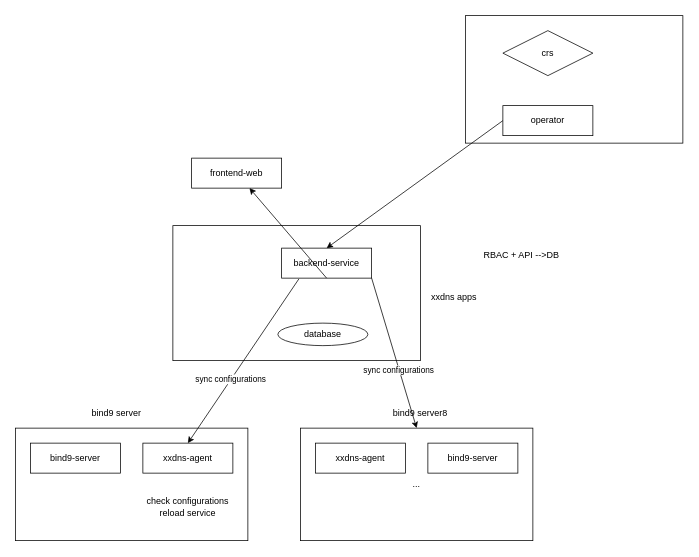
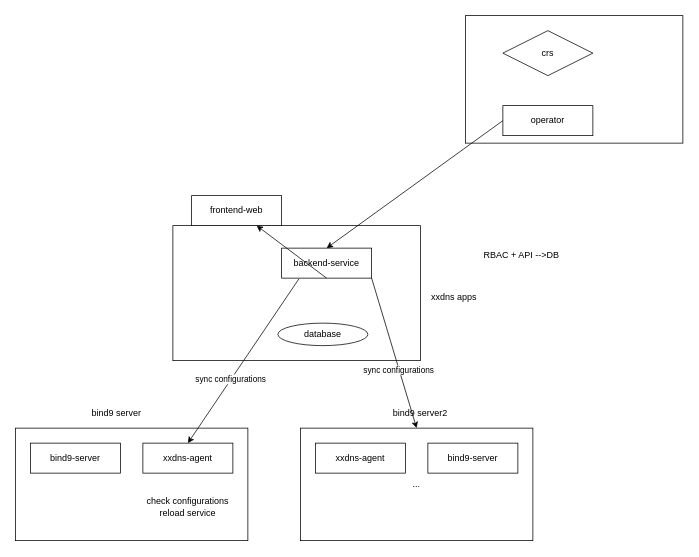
node "frontend-web": moved (237, 173) -> (237, 210)
node "bind9 server8": label "bind9 server8" -> "bind9 server2"
